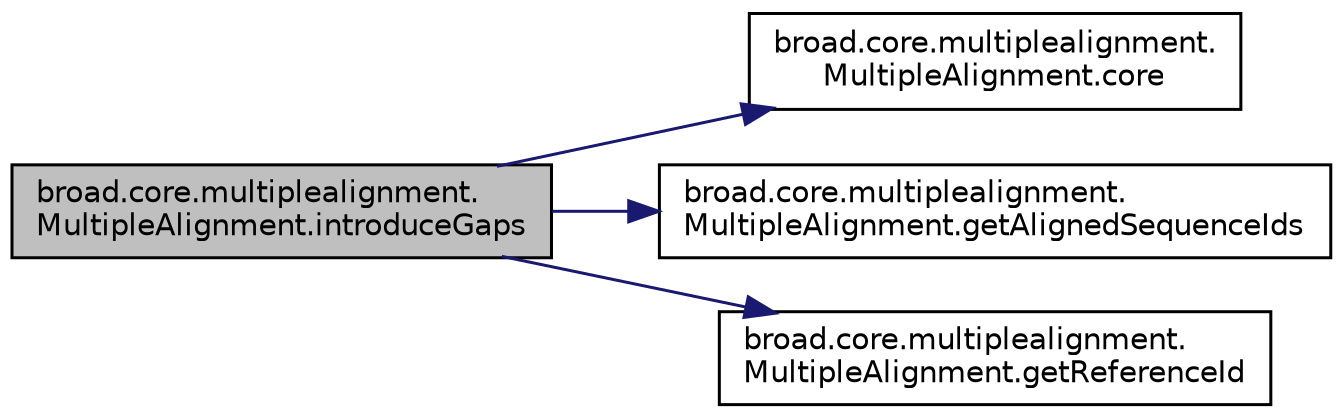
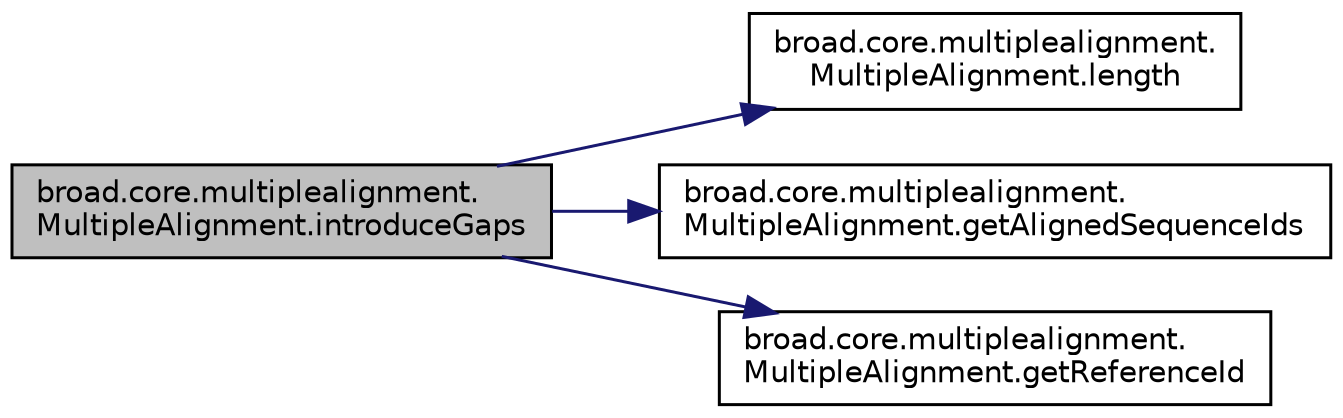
node "broad.core.multiplealignment. MultipleAlignment.core": label "broad.core.multiplealignment. MultipleAlignment.core" -> "broad.core.multiplealignment. MultipleAlignment.length"
